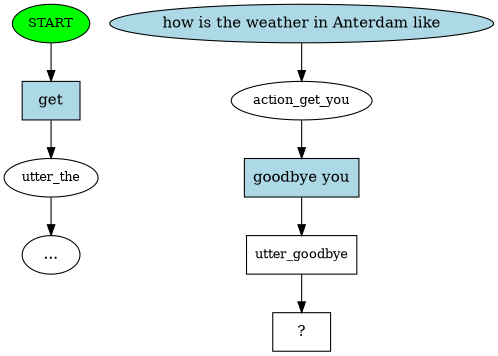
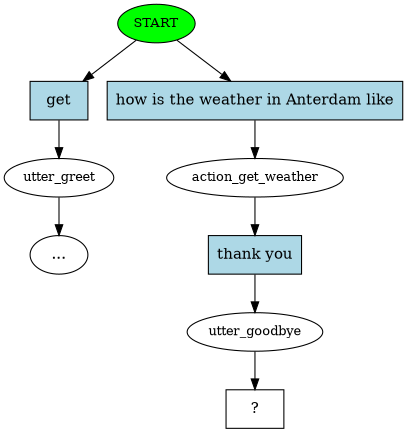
node "how is the weather in Anterdam like": shape ellipse -> box
edge "START" -> "how is the weather in Anterdam like": added
node "action_get_you": label "action_get_you" -> "action_get_weather"
node "utter_the": label "utter_the" -> "utter_greet"
node "goodbye you": label "goodbye you" -> "thank you"
node "utter_goodbye": shape box -> ellipse
